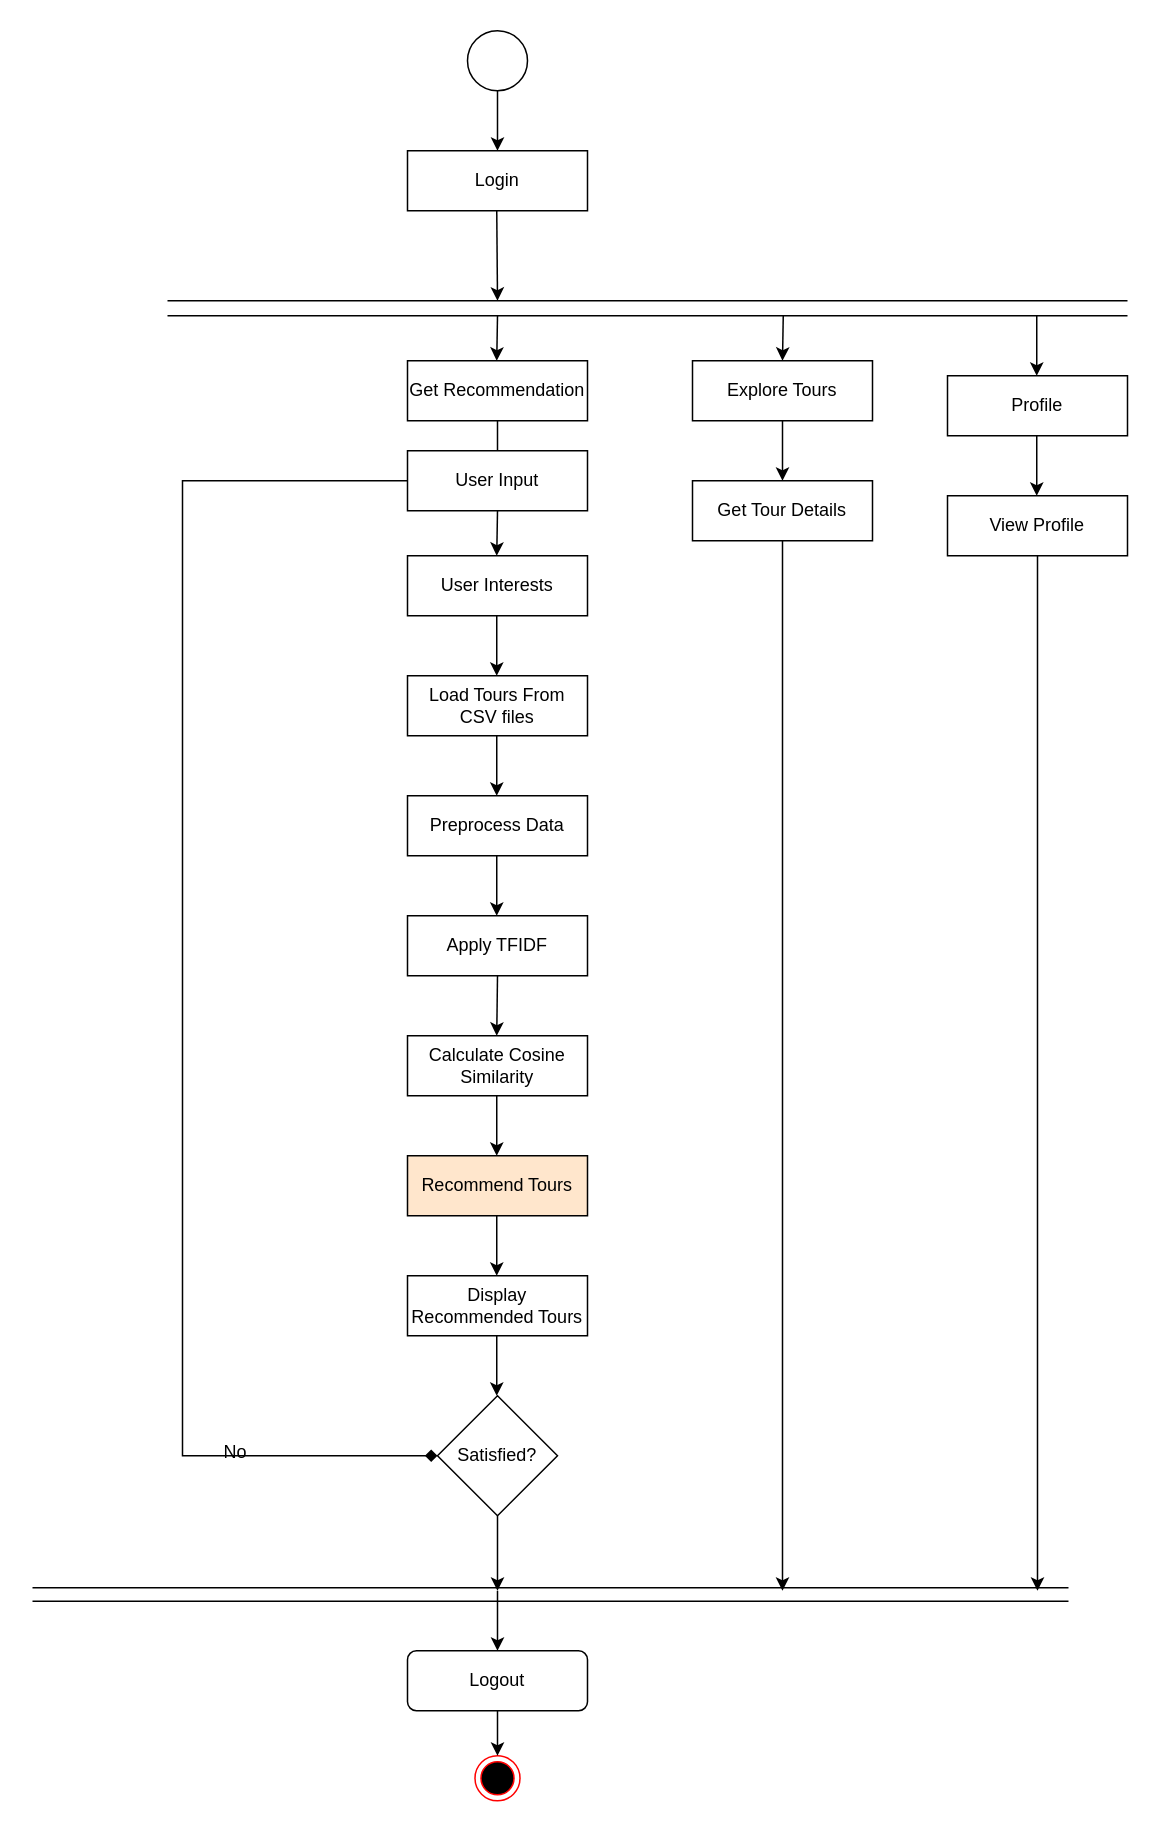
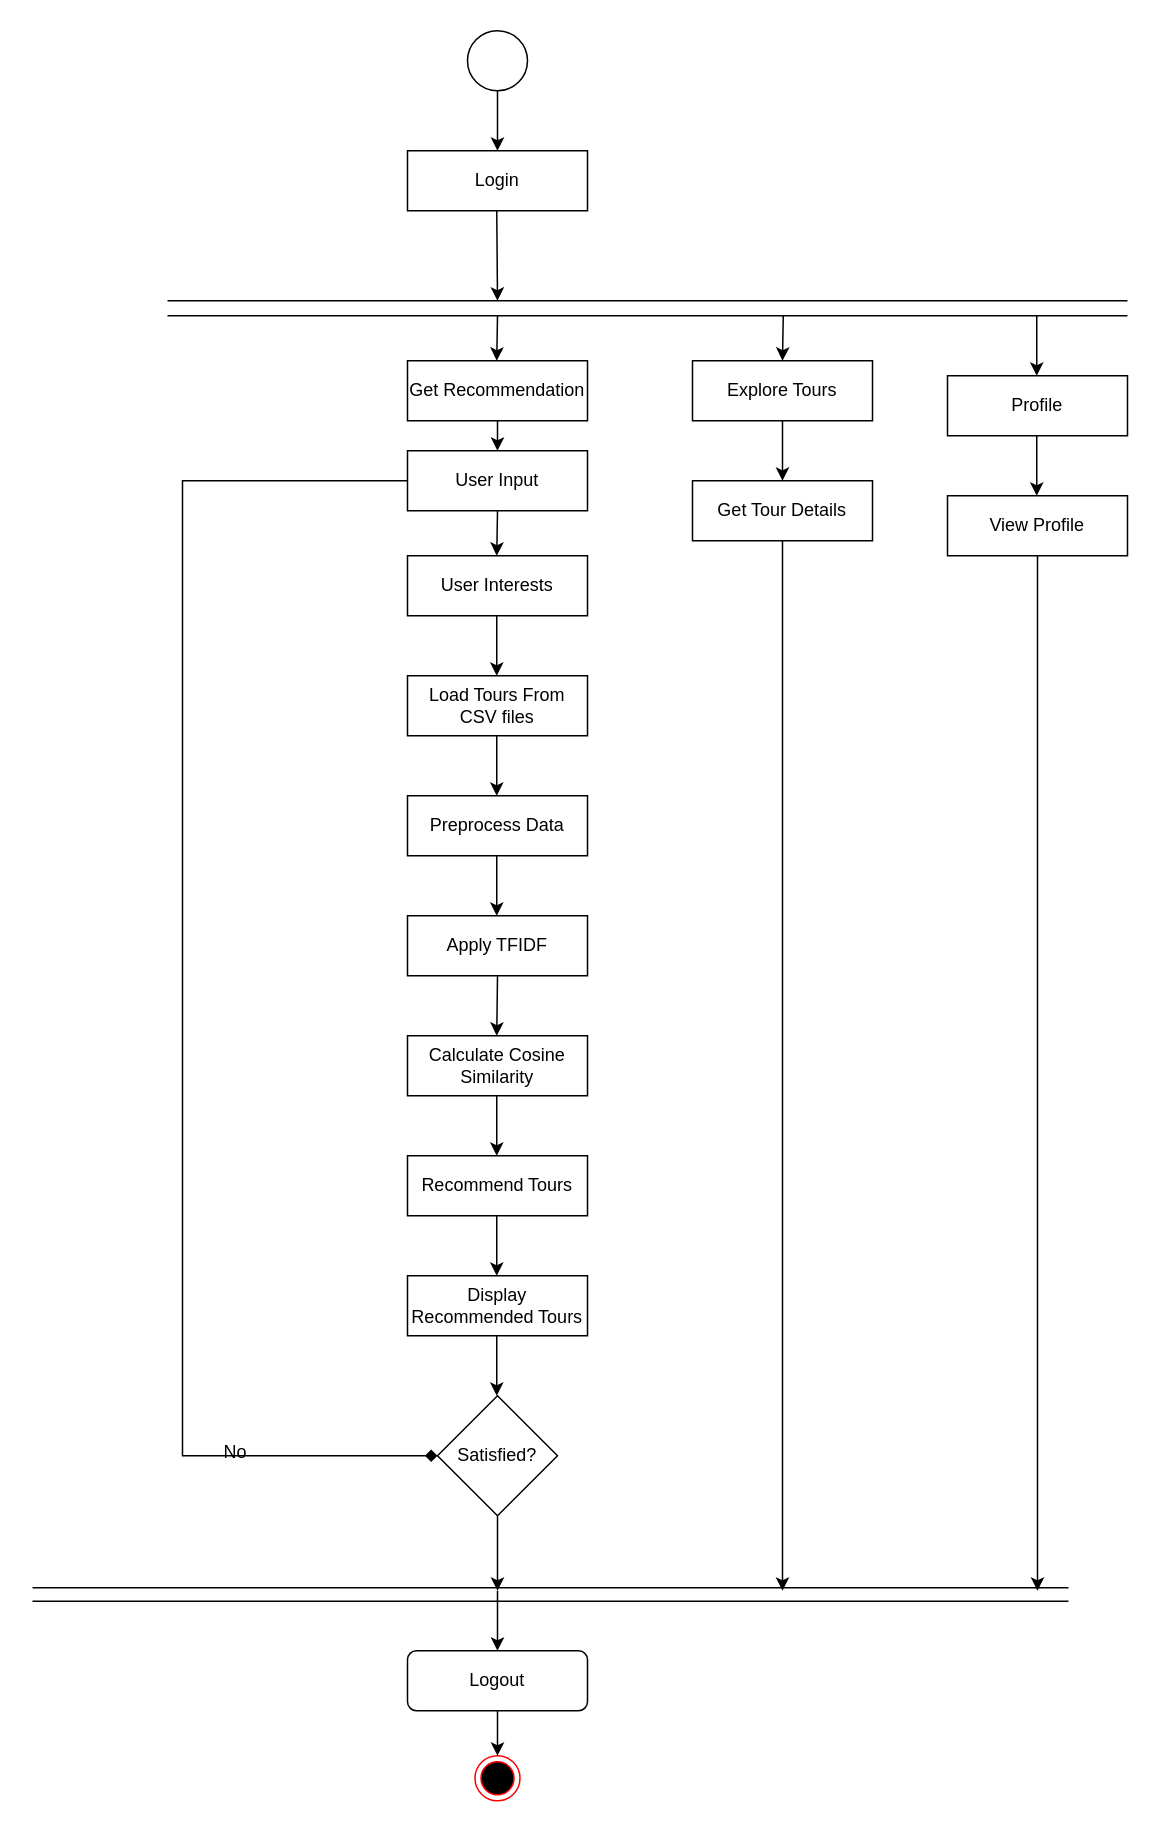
edge "Get Recommendation" -- "User Input": arrowhead none -> classic
node "Recommend Tours": fillcolor #ffe6cc -> #ffffff
